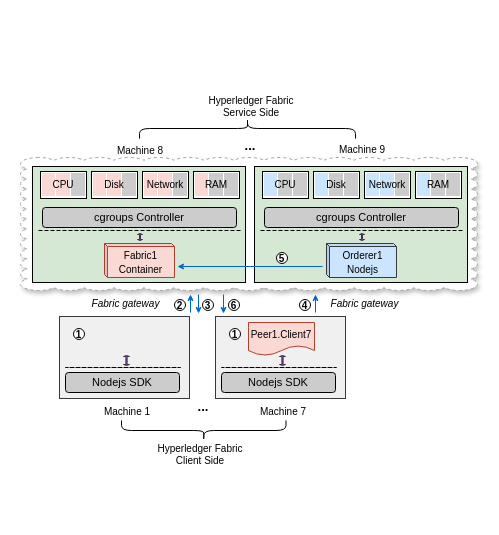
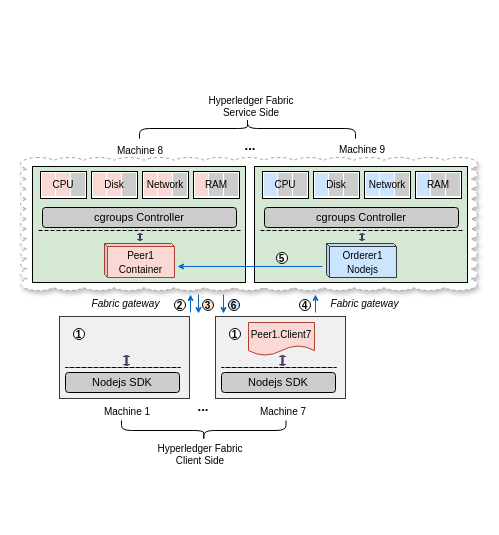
node "Fabric1Container": label "Fabric1Container" -> "Peer1Container"
node "3": fillcolor #ffffff -> #ffe6cc
node "6": fillcolor #ffffff -> #cce5ff
